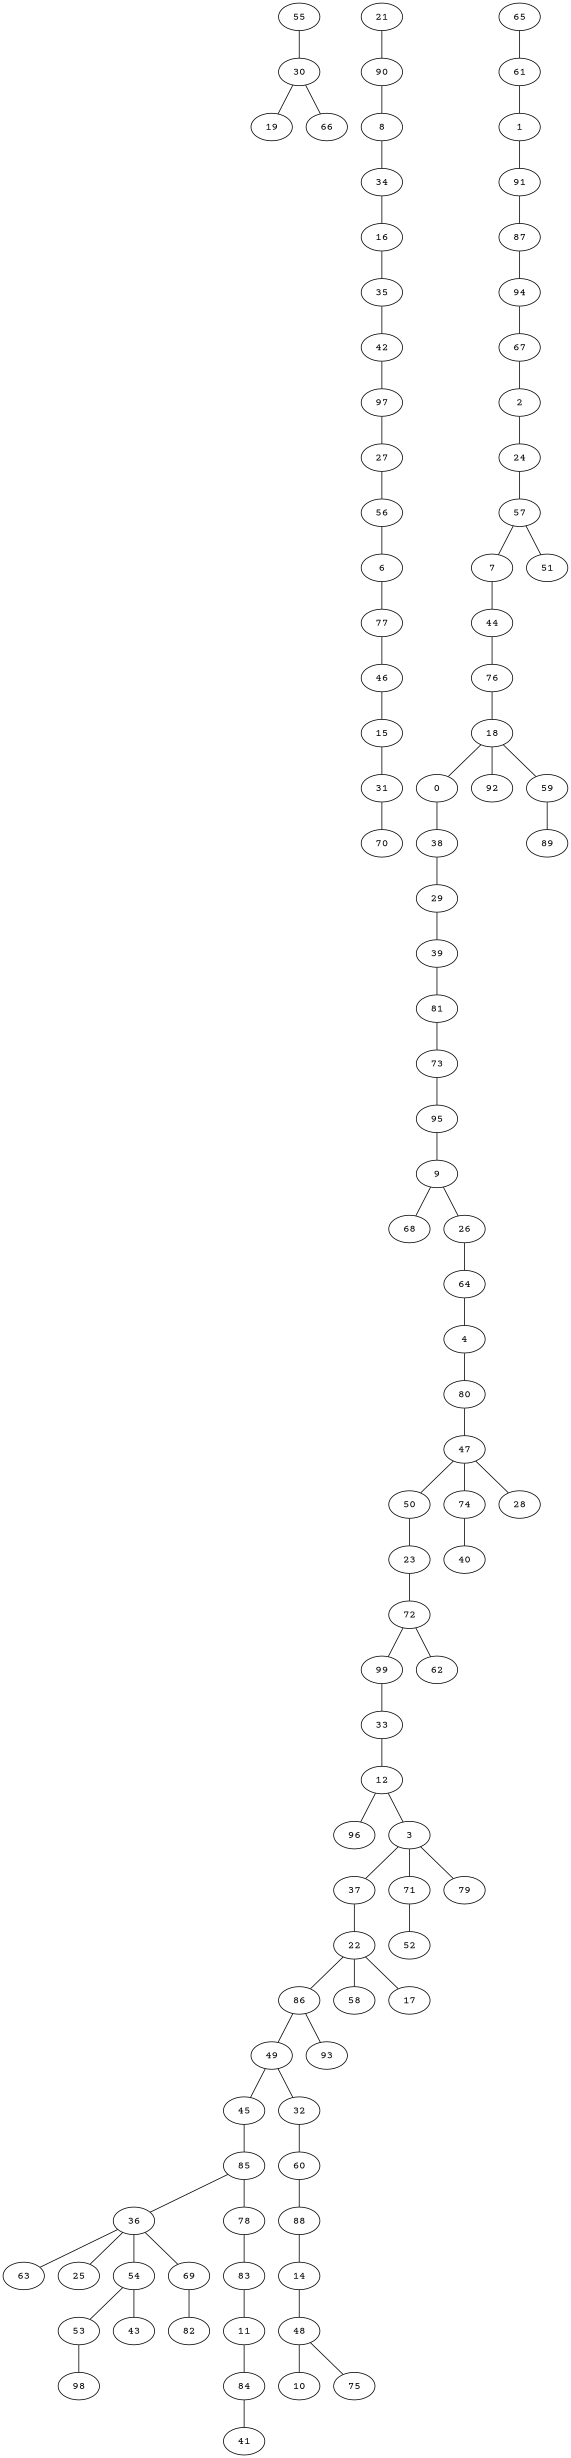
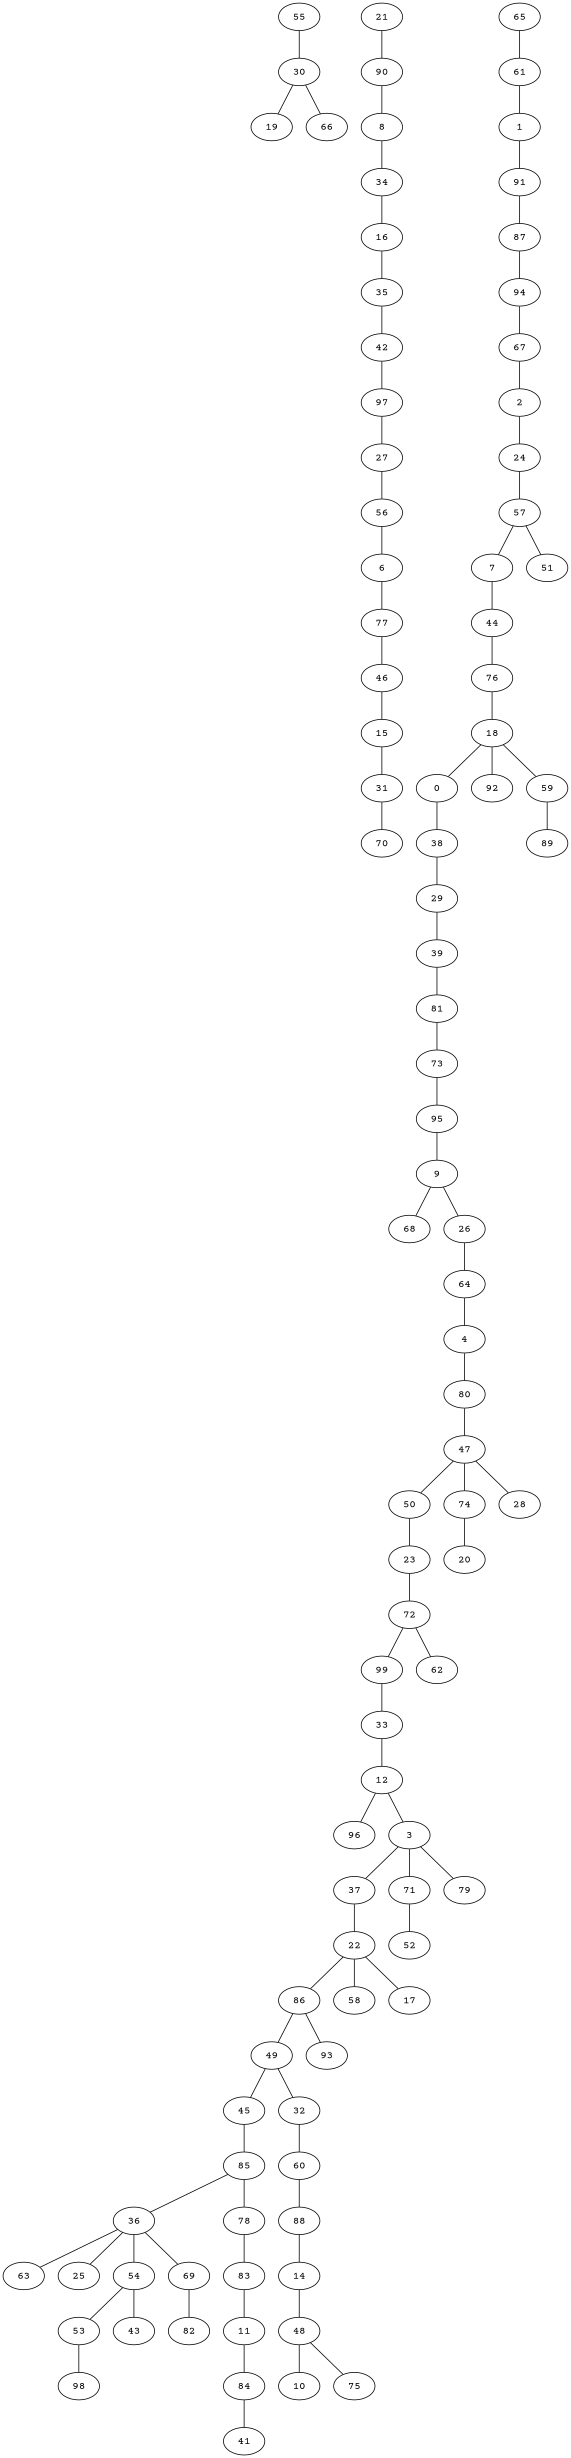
node "40": label "40" -> "20"
